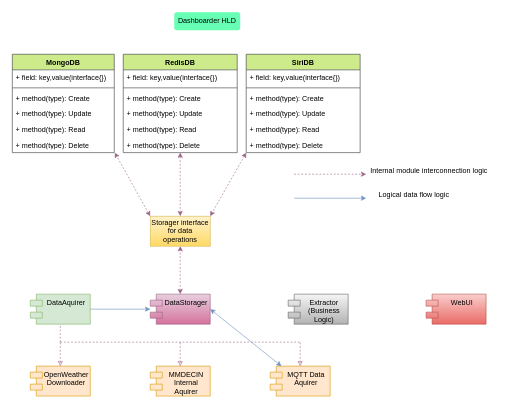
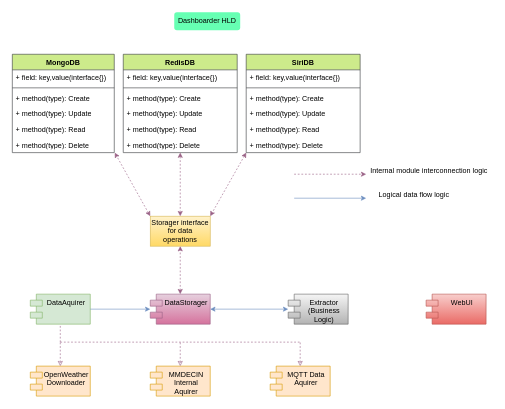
edge "DataStorager" -- "MQTT Data Aquirer": now "DataStorager" -- "Extractor (Business Logic)"
